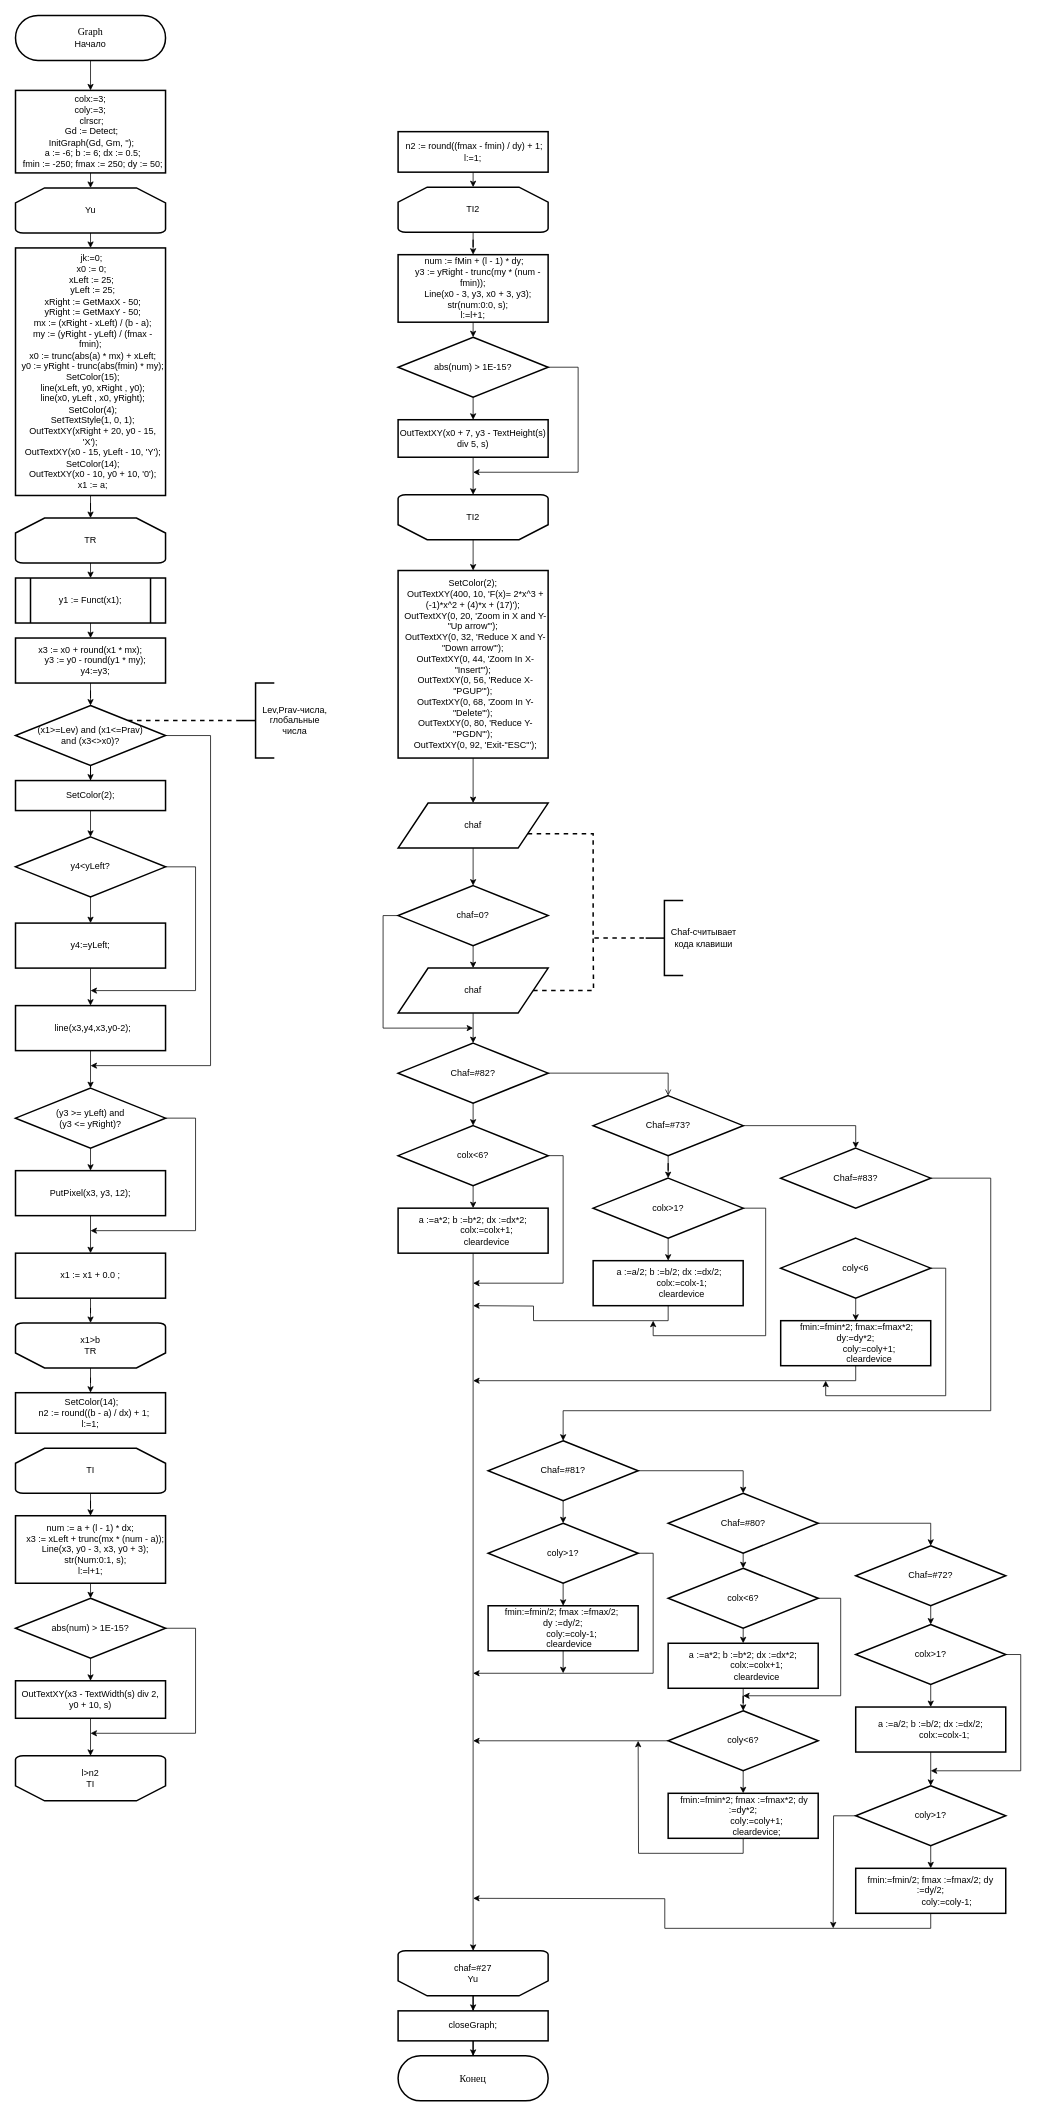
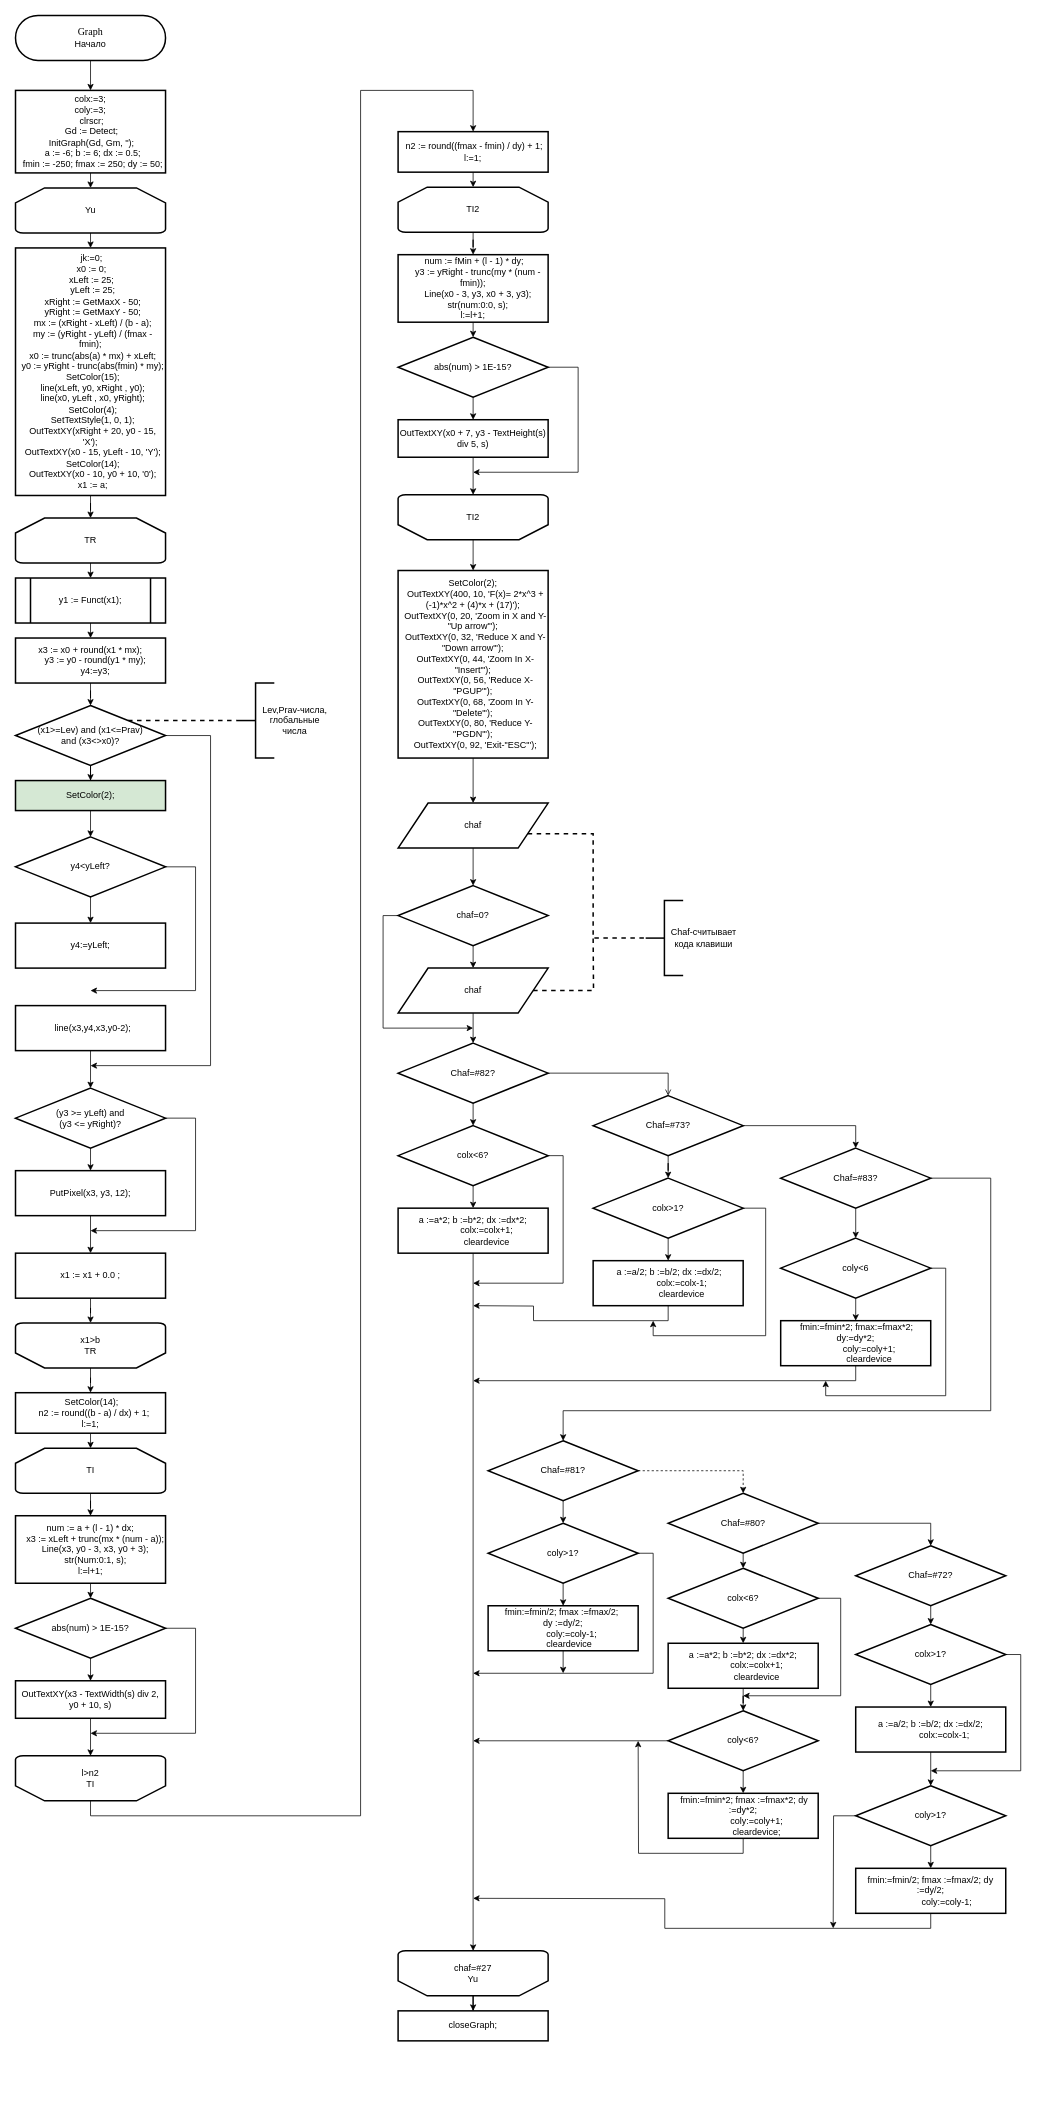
node "SetColor(2);": fillcolor #ffffff -> #d5e8d4
edge "y4:=yLeft;" -> "line(x3,y4,x3,y0-2);": removed
edge "l>n2 TI" -> "n2 := round((fmax - fmin) / dy) + 1; l:=1;": added
edge "Chaf=#83?" -> "coly<6": added
edge "SetColor(14); n2 := round((b - a) / dx) + 1; l:=1;" -> "TI": added
edge "Chaf=#81?" -> "Chaf=#80?": style solid -> dashed
edge "closeGraph;" -> "Конец": removed
node "Конец": removed
